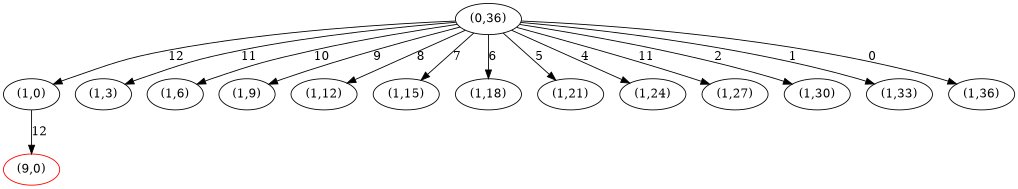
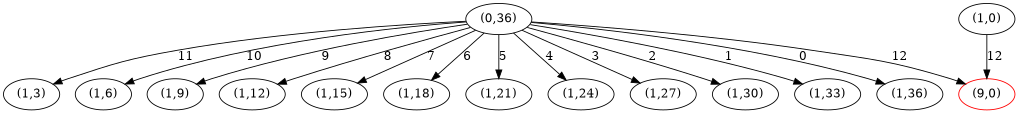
edge "(0,36)" -> "(1,0)": now "(0,36)" -> "(9,0)"
edge "(0,36)" -> "(1,27)": label "11" -> "3"
